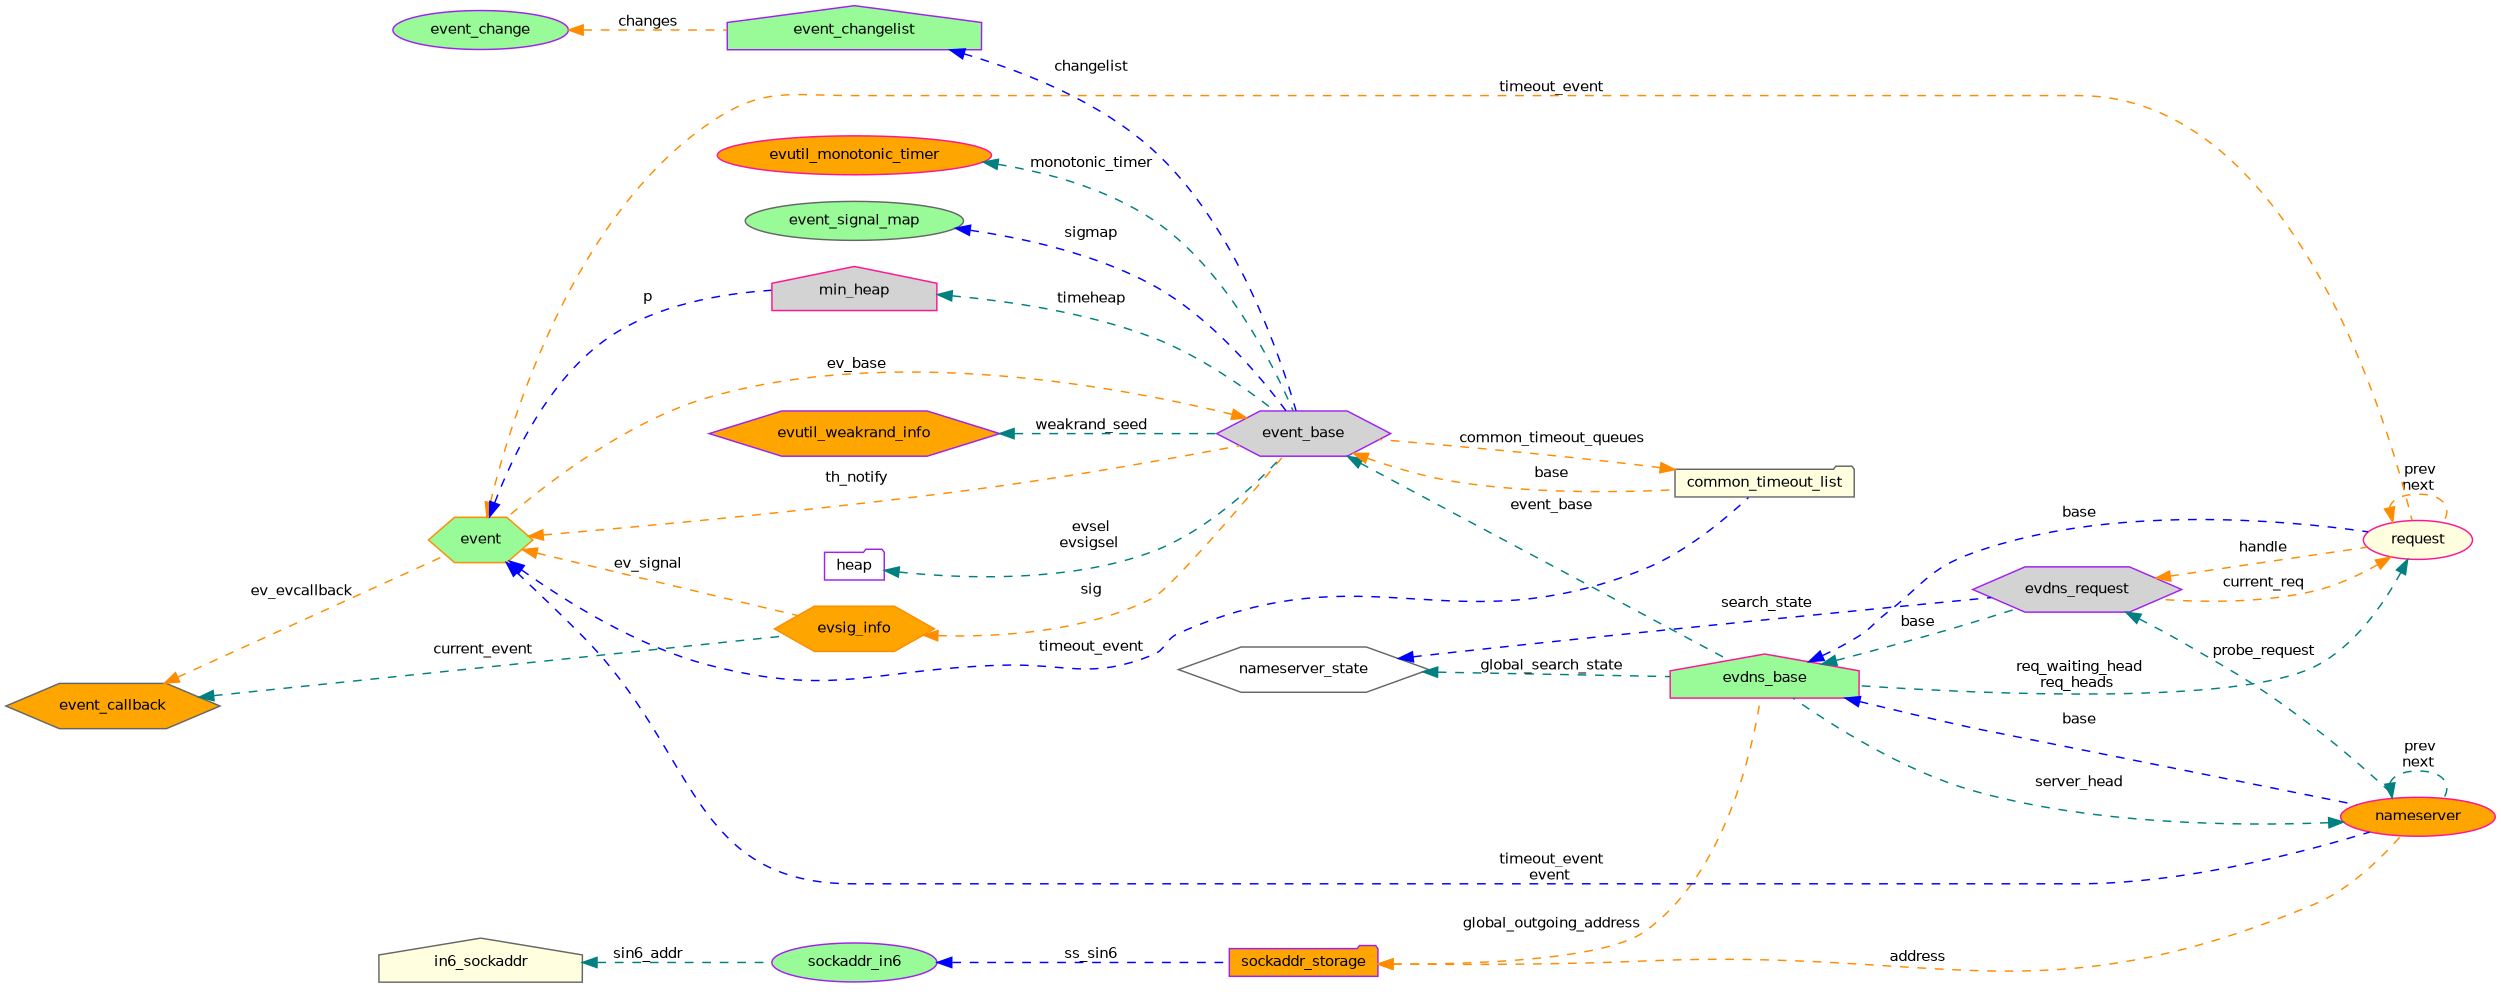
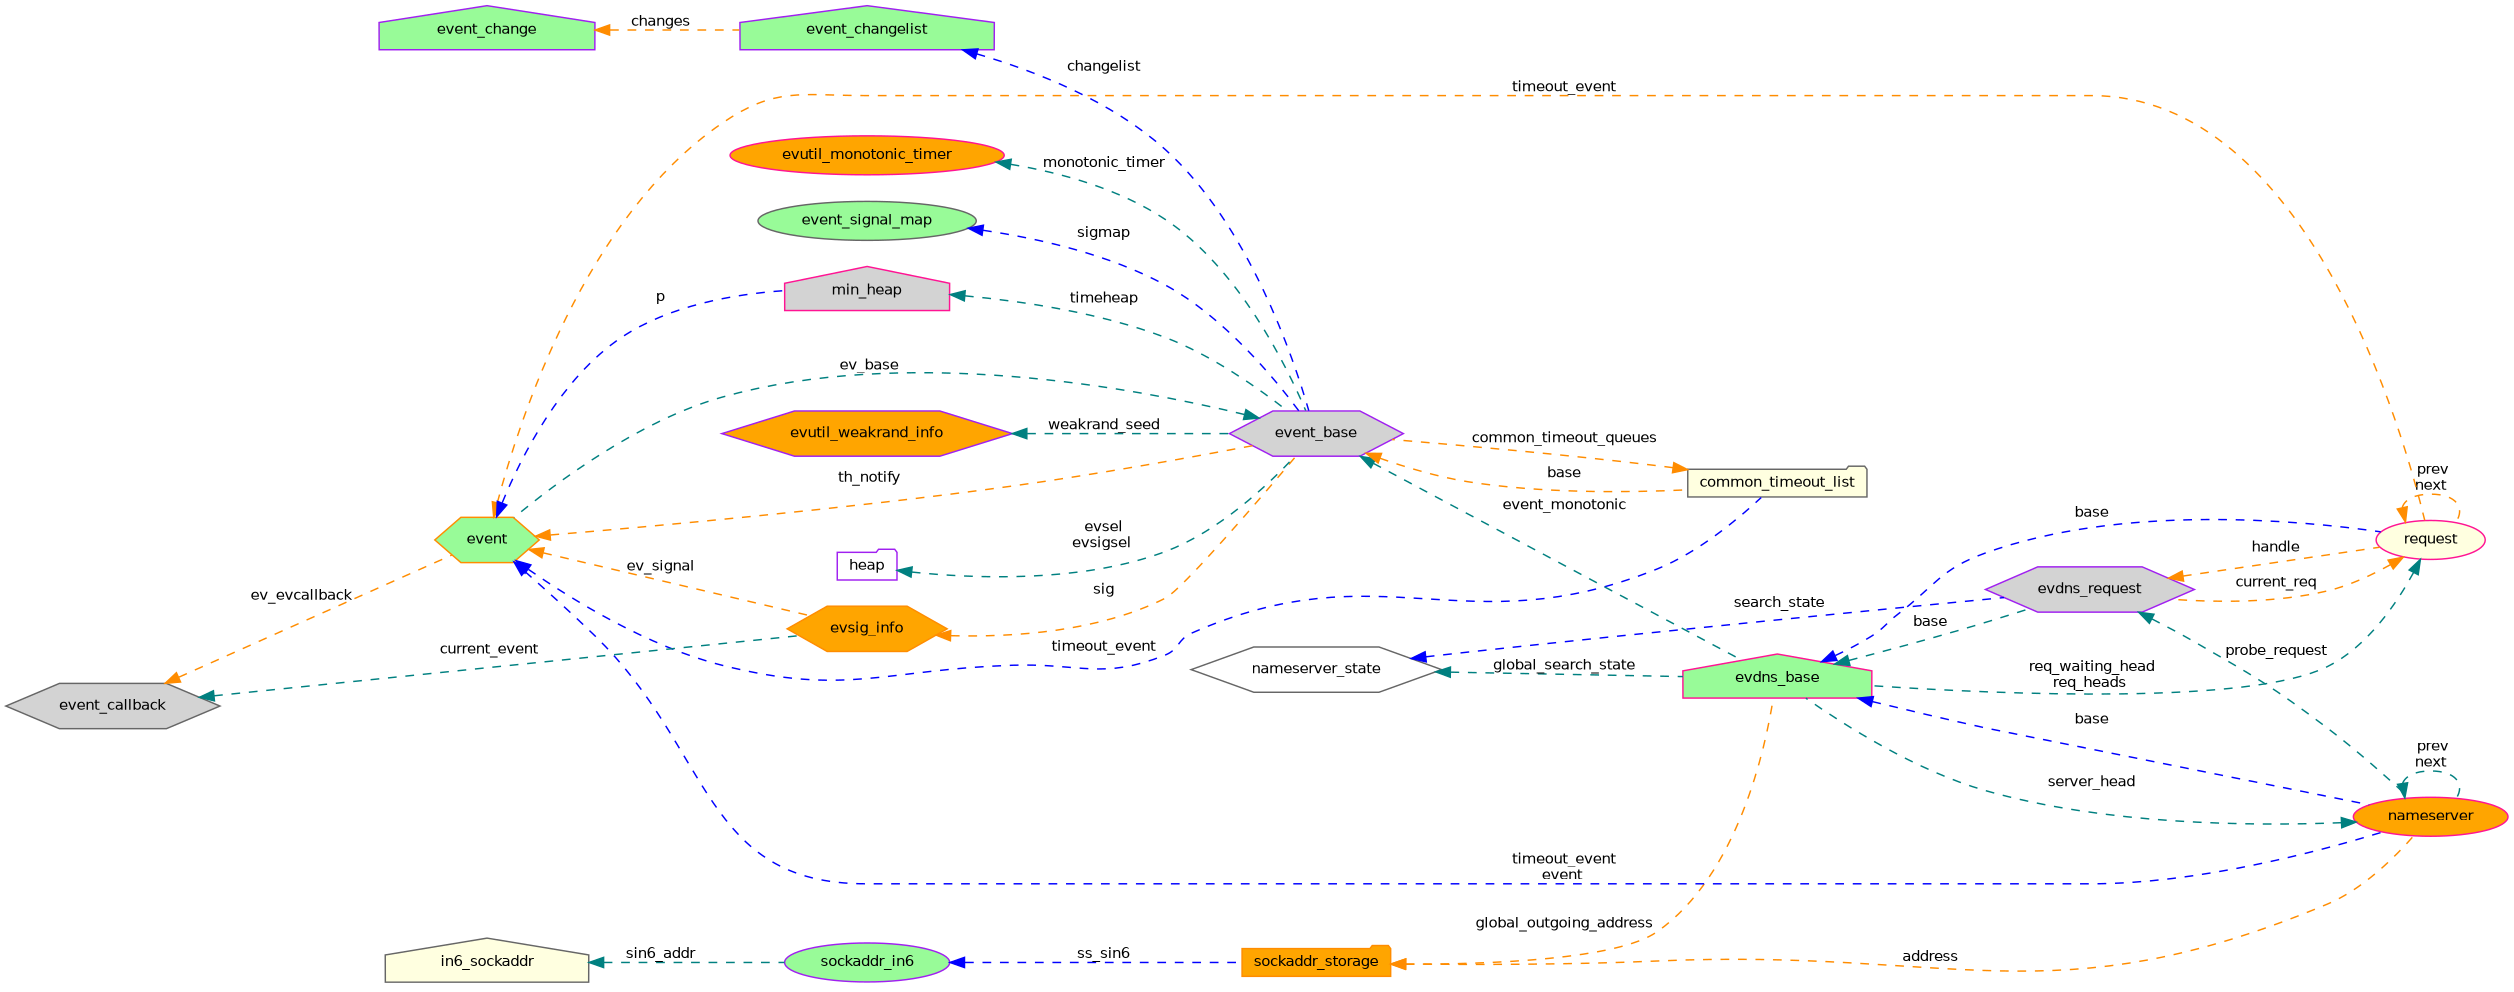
node "event_change": shape ellipse -> house
edge "event" -> "event_base": color darkorange -> teal
edge "evdns_base" -> "event_base": label " event_base" -> " event_monotonic"
node "event_callback": fillcolor orange -> lightgrey
node "sockaddr_storage": color purple -> darkorange
